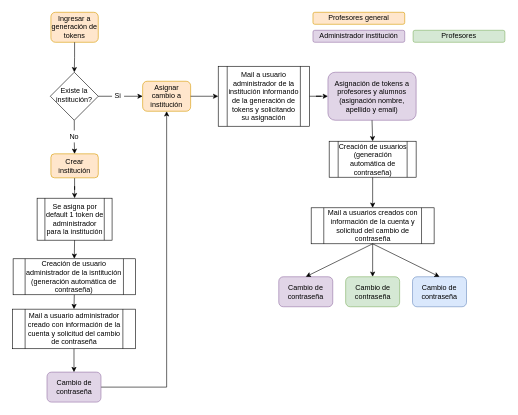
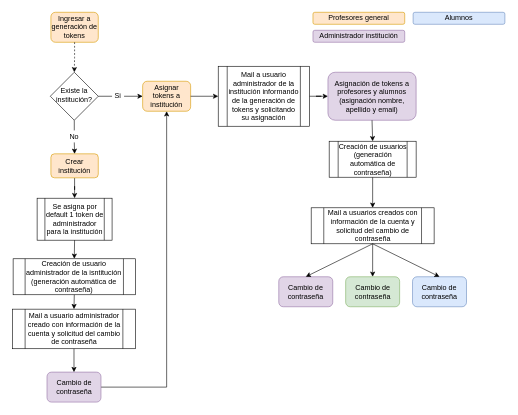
node "Alumnos": added
node "Profesores": removed
edge "Ingresar a generación de tokens" -> "Existe la institución?": style solid -> dashed
node "Asignar cambio a institución": label "Asignar cambio a institución" -> "Asignar tokens a institución"
